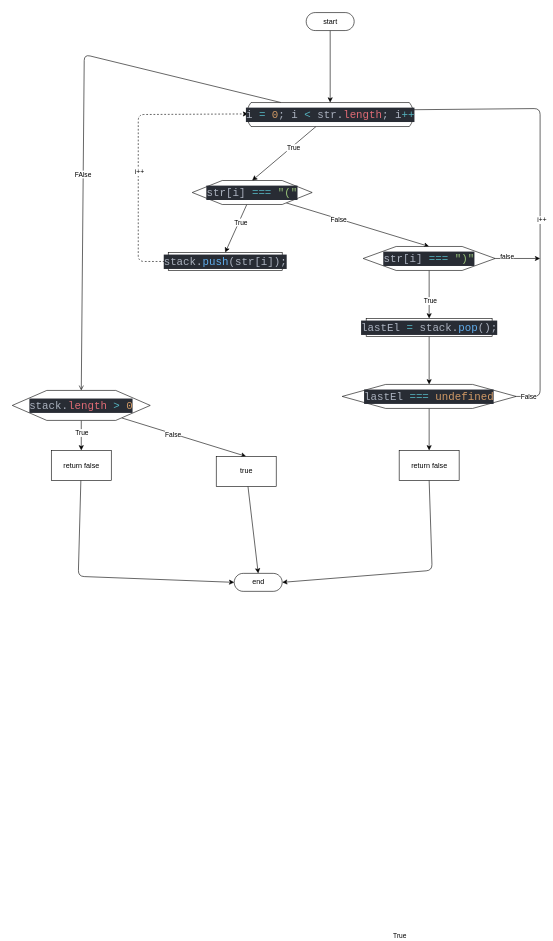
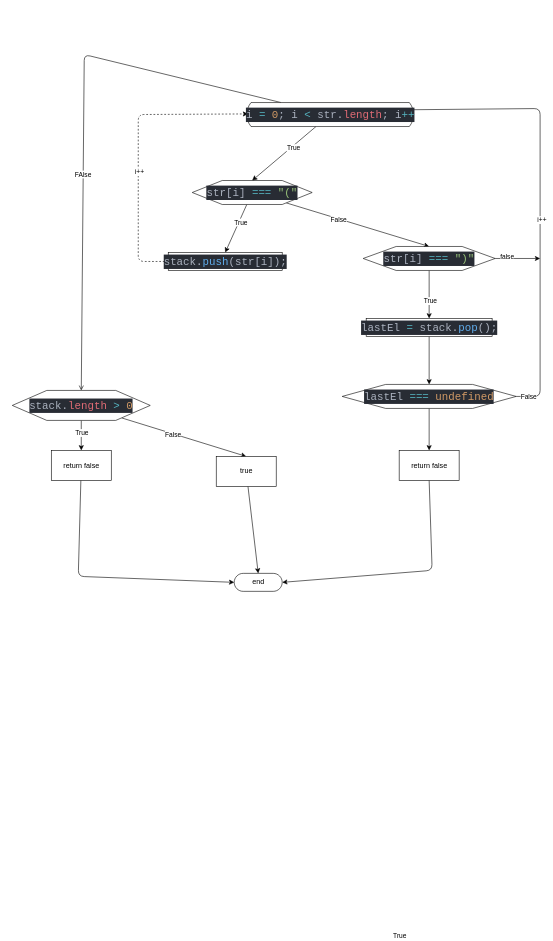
node "start": removed
edge "start" -> "i = 0; i < str.length; i++": removed
